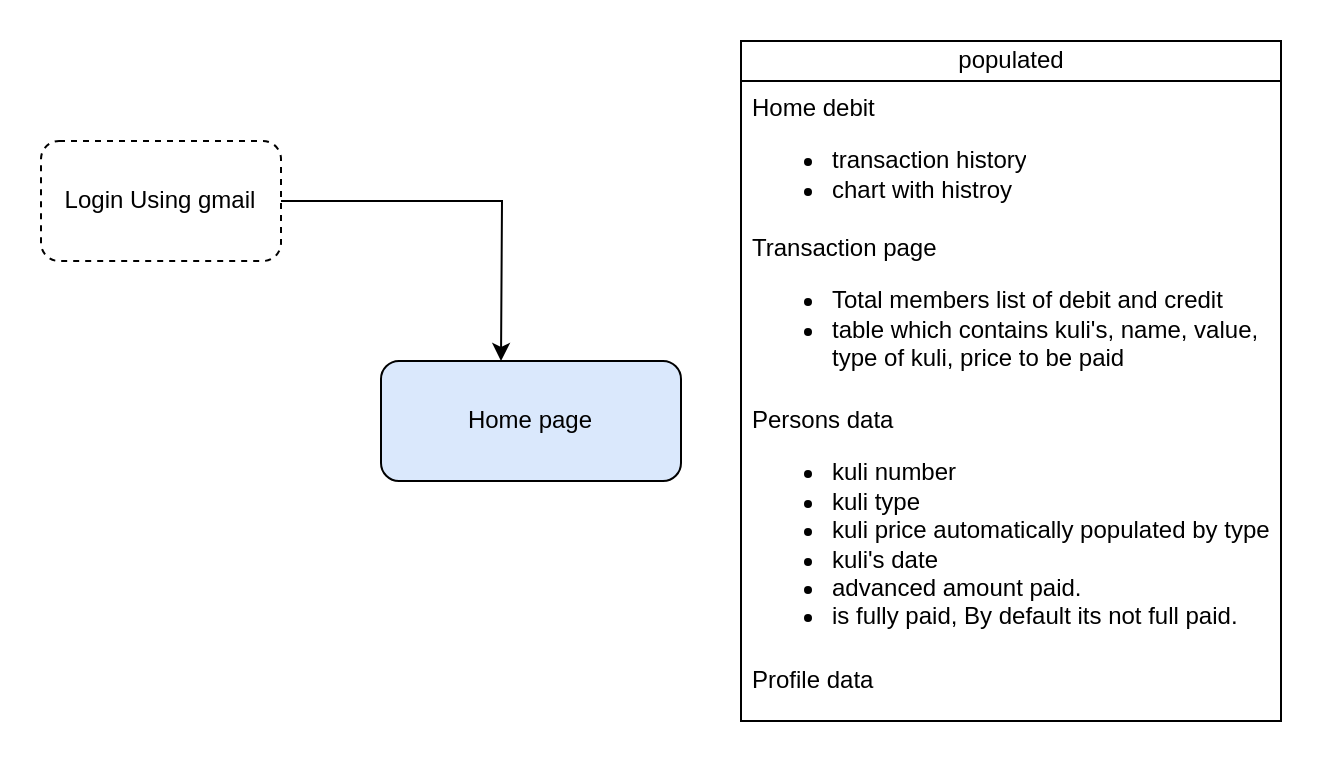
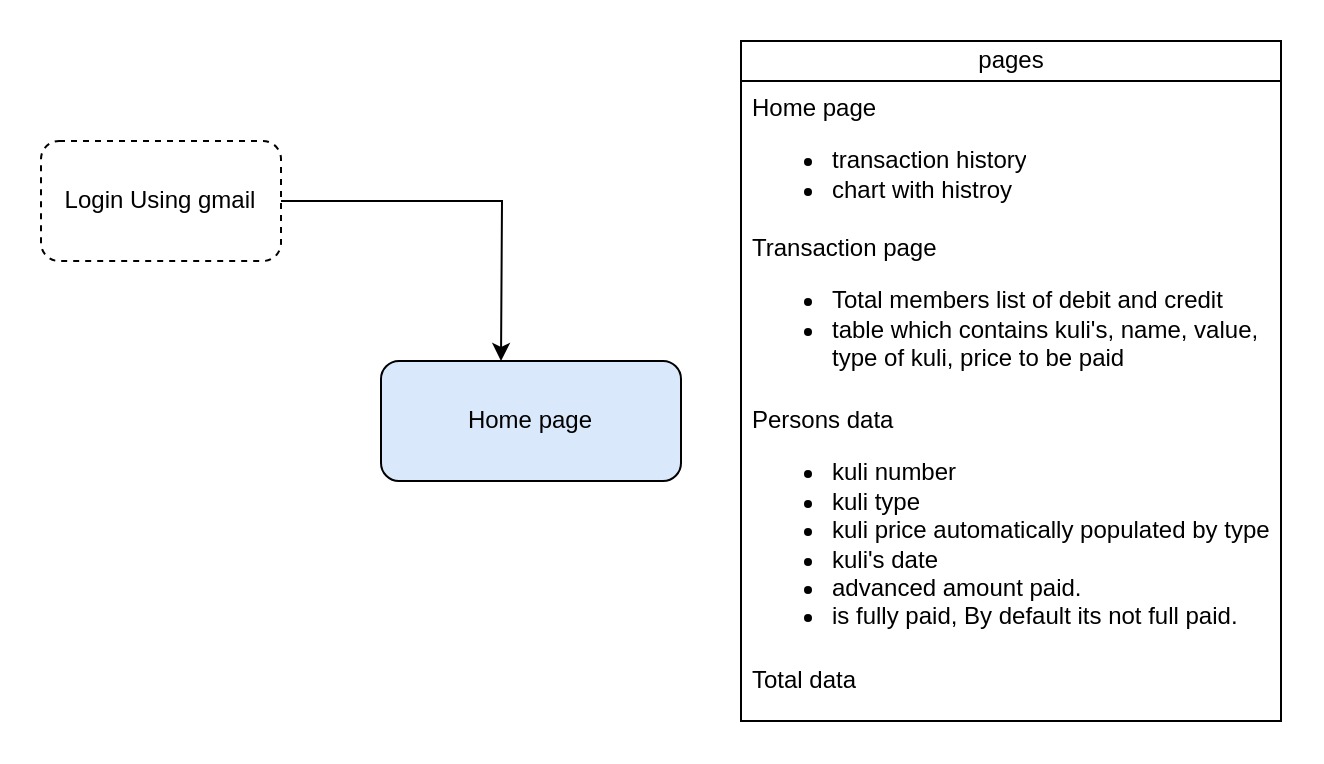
node "populated": label "populated" -> "pages"
node "Home debit transaction history chart with histroy": label "Home debit transaction history chart with histroy" -> "Home page transaction history chart with histroy"
node "Profile data": label "Profile data" -> "Total data"
